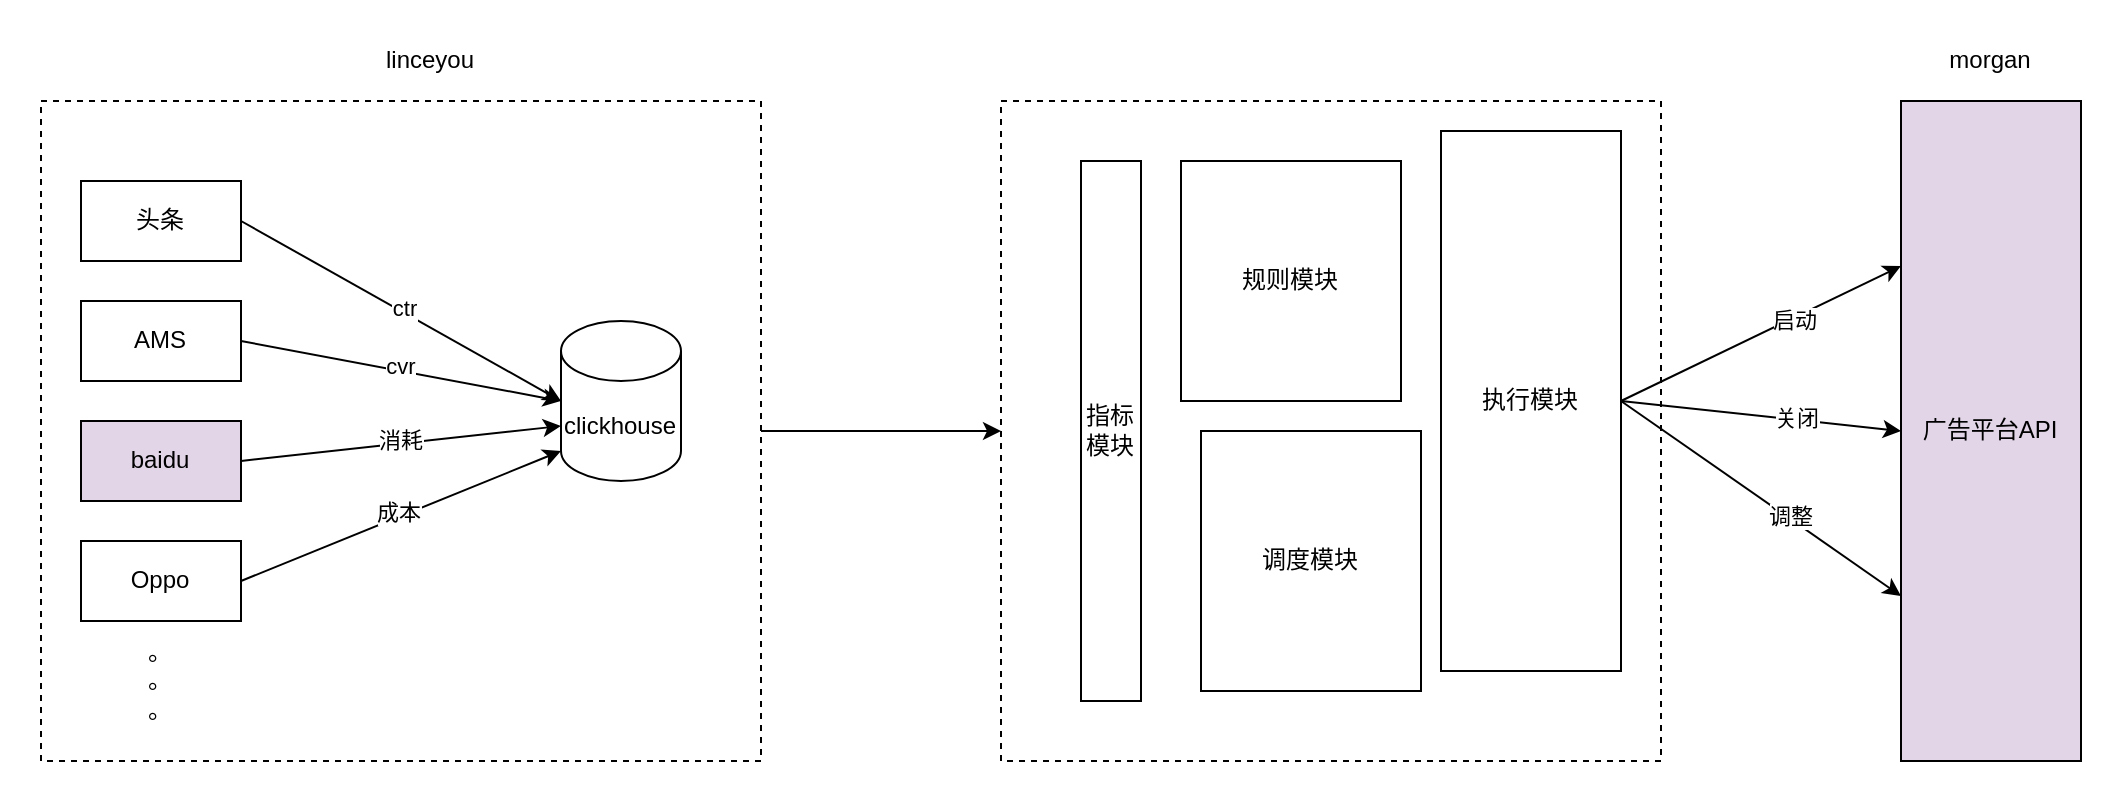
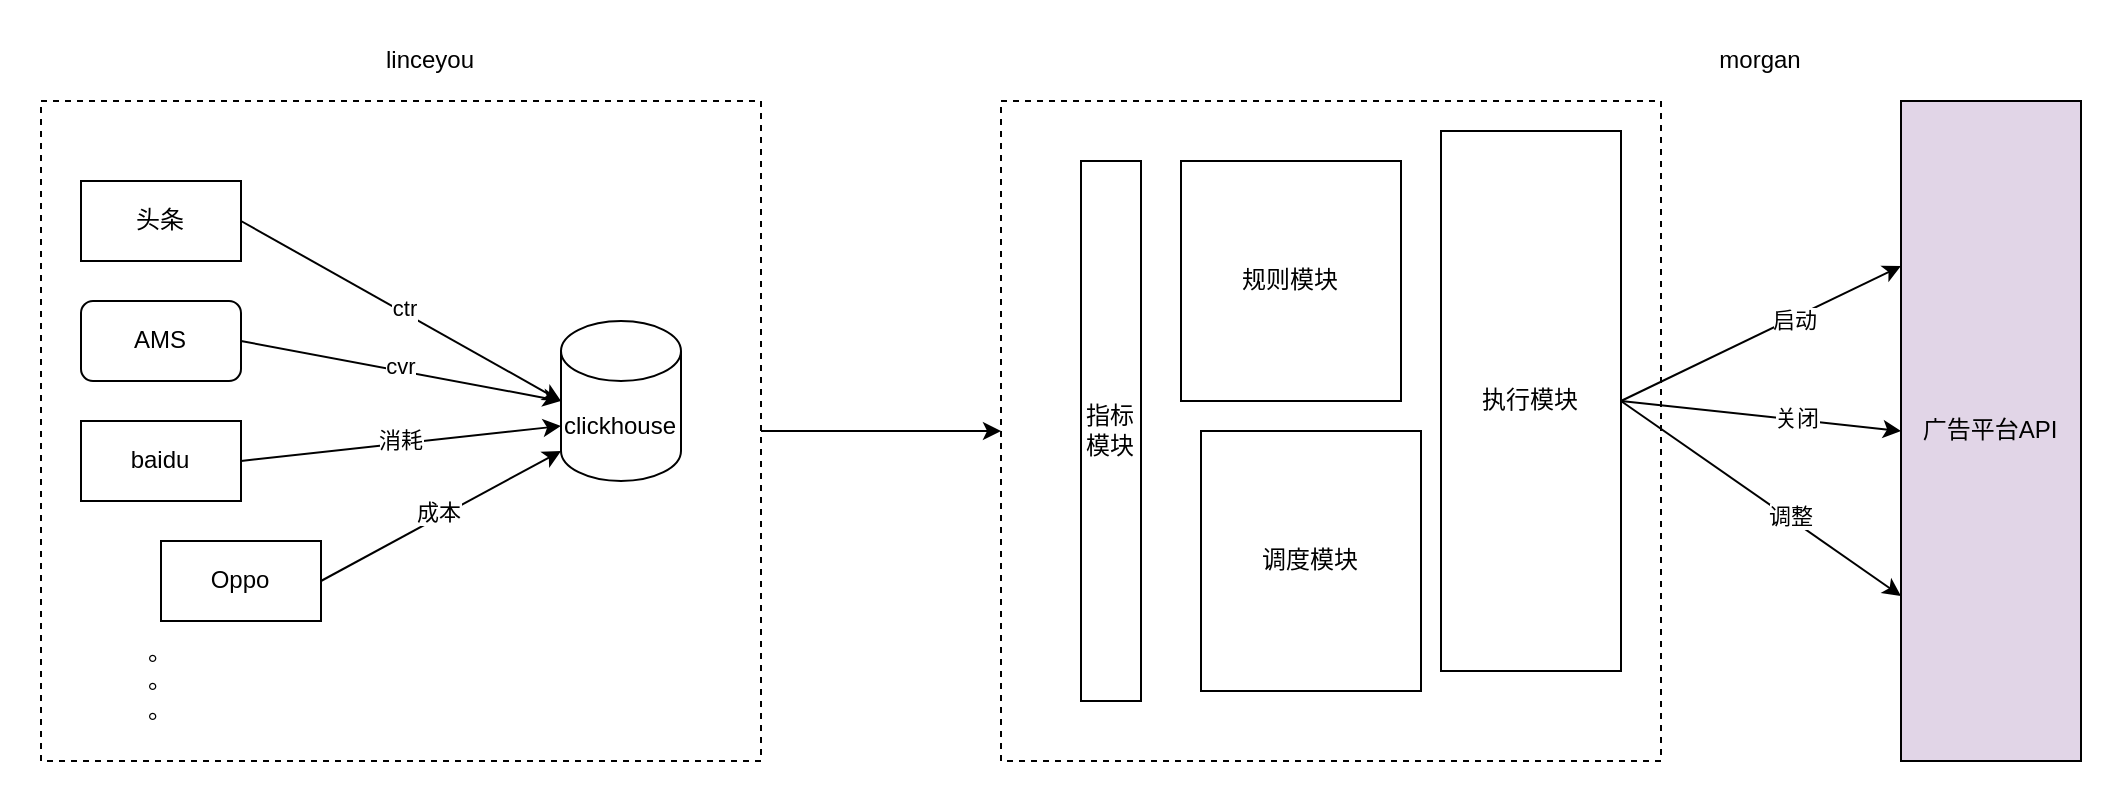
node "morgan": moved (1991, 61) -> (1761, 61)
node "AMS": shape rectangle -> rounded rectangle
node "baidu": fillcolor #e1d5e7 -> #ffffff
node "Oppo": moved (161, 581) -> (241, 581)
